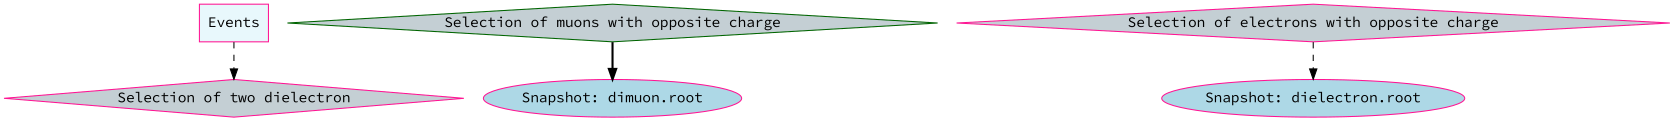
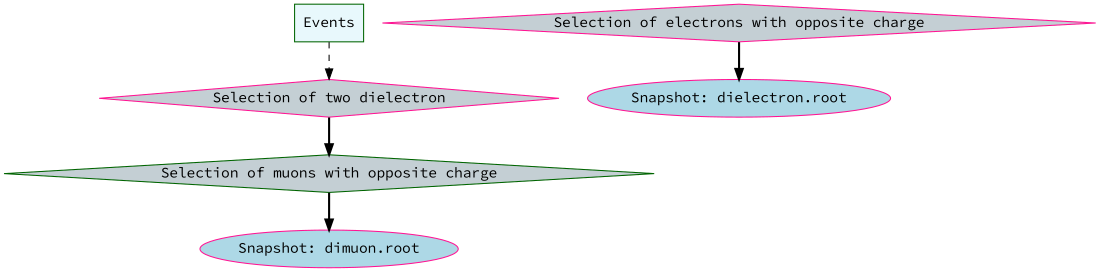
node "Events": color deeppink -> darkgreen
edge "Selection of electrons with opposite charge" -> "Snapshot: dielectron.root": style dashed -> bold
edge "Selection of two dielectron" -> "Selection of muons with opposite charge": added
